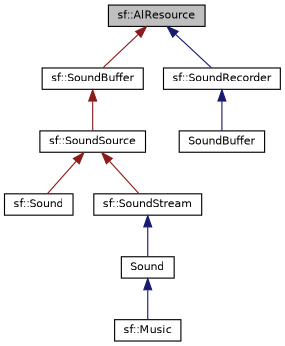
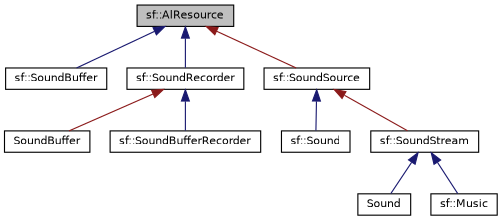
edge "sf::SoundBuffer" -> "sf::AlResource": color firebrick4 -> midnightblue
edge "sf::SoundSource" -> "sf::SoundBuffer": now "sf::SoundSource" -> "sf::AlResource"
edge "SoundBuffer" -> "sf::SoundRecorder": color midnightblue -> firebrick4
node "sf::SoundBufferRecorder": added
edge "sf::Sound" -> "sf::SoundSource": color firebrick4 -> midnightblue
edge "sf::Music" -> "Sound": now "sf::Music" -> "sf::SoundStream"
